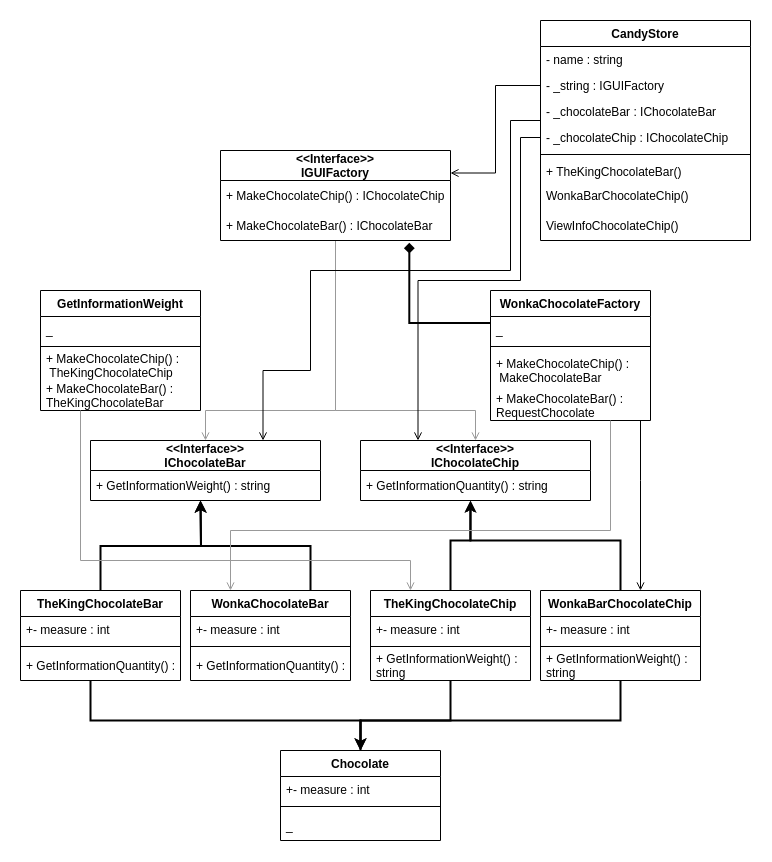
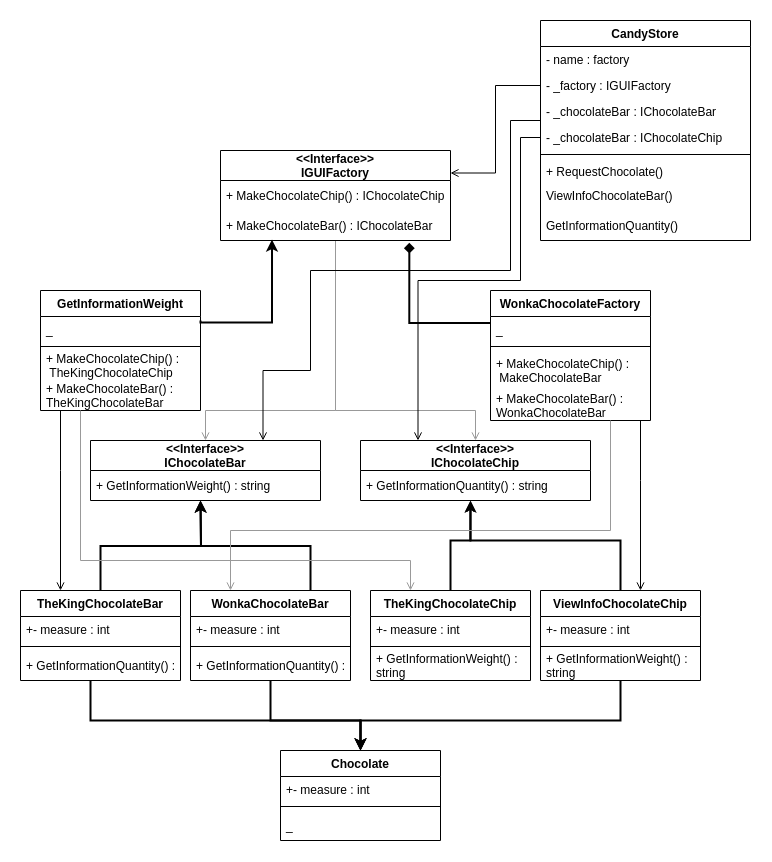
node "- name : string": label "- name : string" -> "- name : factory"
node "- _string : IGUIFactory": label "- _string : IGUIFactory" -> "- _factory : IGUIFactory"
node "- _chocolateChip : IChocolateChip": label "- _chocolateChip : IChocolateChip" -> "- _chocolateBar : IChocolateChip"
node "+ TheKingChocolateBar()": label "+ TheKingChocolateBar()" -> "+ RequestChocolate()"
node "WonkaBarChocolateChip()": label "WonkaBarChocolateChip()" -> "ViewInfoChocolateBar()"
node "ViewInfoChocolateChip()": label "ViewInfoChocolateChip()" -> "GetInformationQuantity()"
edge "GetInformationWeight" -> "+ MakeChocolateBar() : IChocolateBar": added
node "+ MakeChocolateBar() : RequestChocolate": label "+ MakeChocolateBar() : RequestChocolate" -> "+ MakeChocolateBar() : WonkaChocolateBar"
edge "GetInformationWeight" -> "TheKingChocolateBar": added
node "WonkaBarChocolateChip": label "WonkaBarChocolateChip" -> "ViewInfoChocolateChip"
edge "WonkaChocolateBar" -> "Chocolate": added
edge "TheKingChocolateChip" -> "Chocolate": removed
edge "TheKingChocolateBar" -- "Chocolate": arrowhead none -> classic
